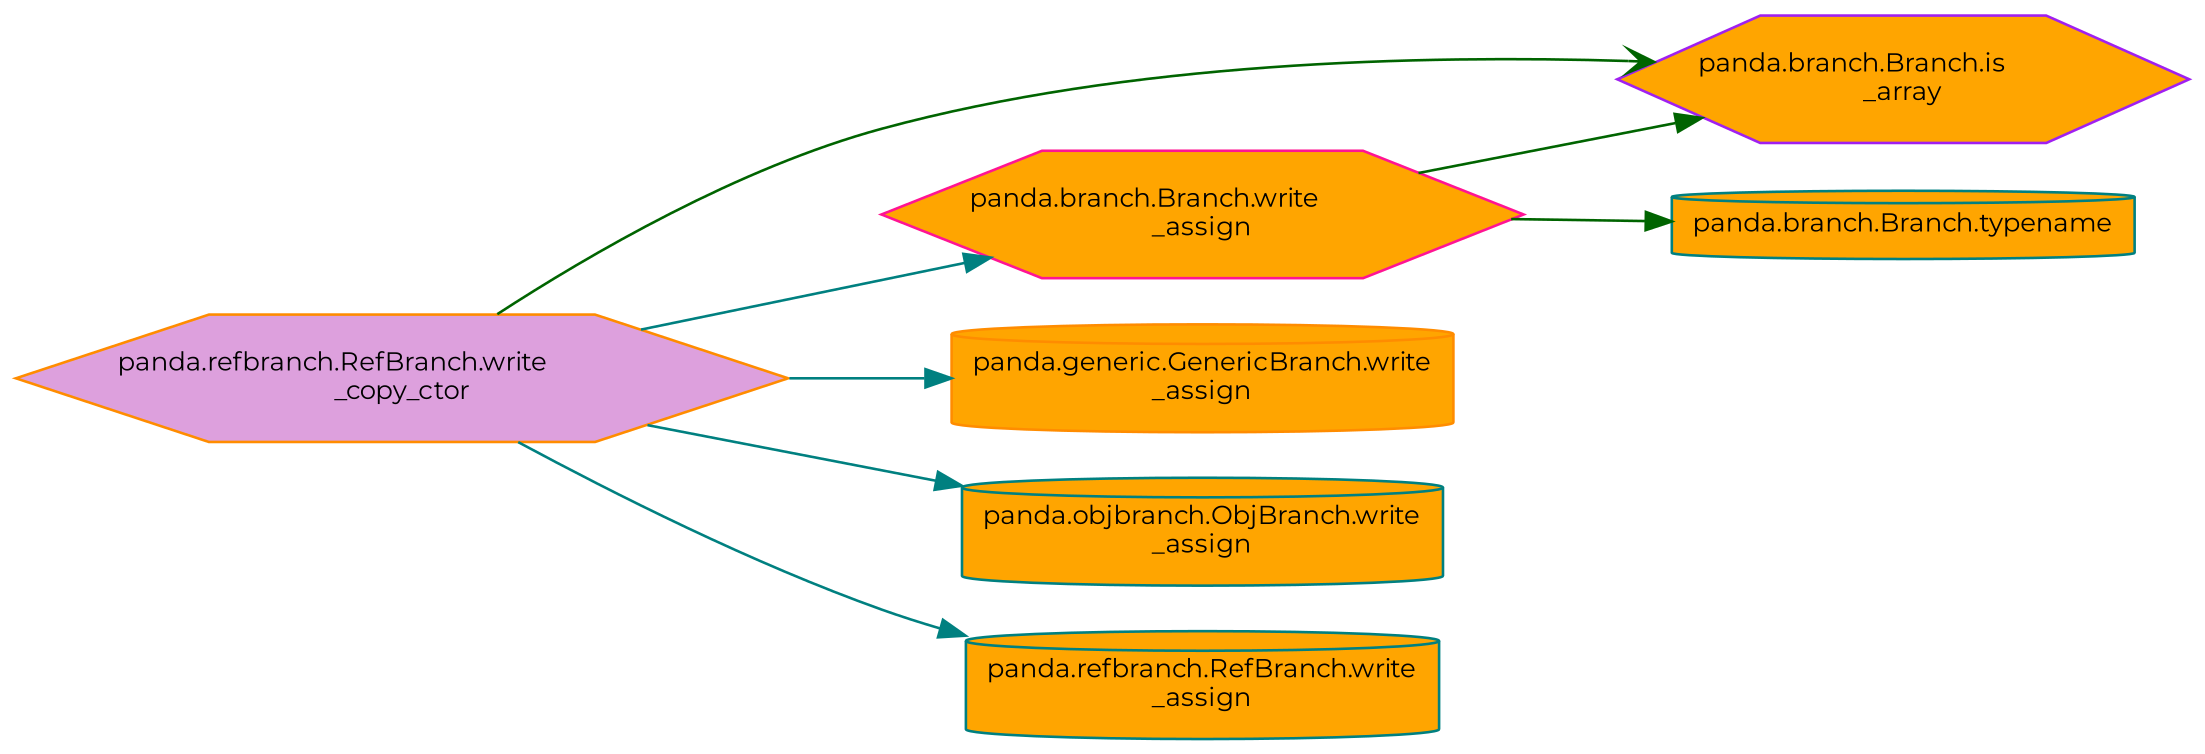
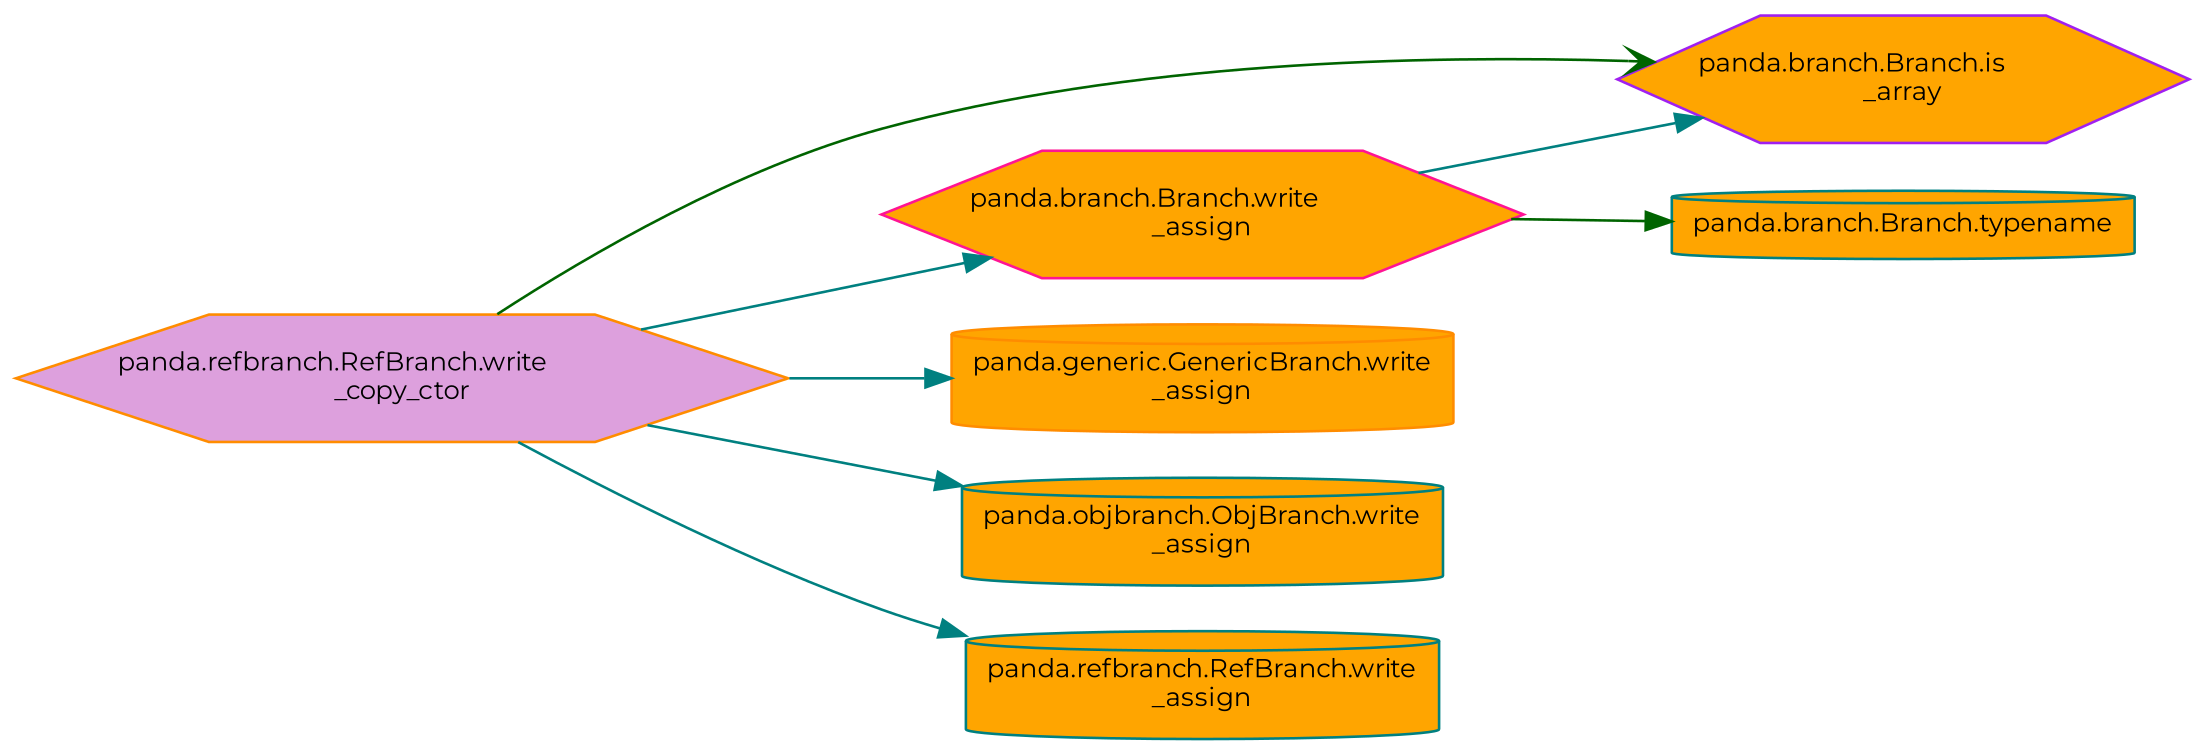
edge "panda.branch.Branch.write _assign" -> "panda.branch.Branch.is _array": color darkgreen -> teal
